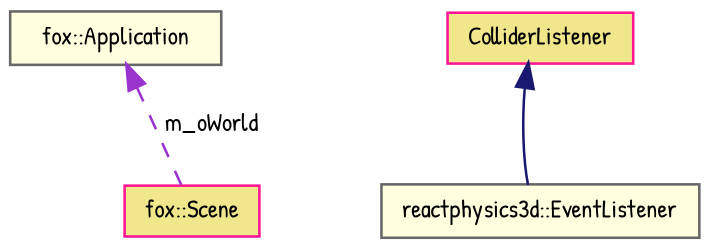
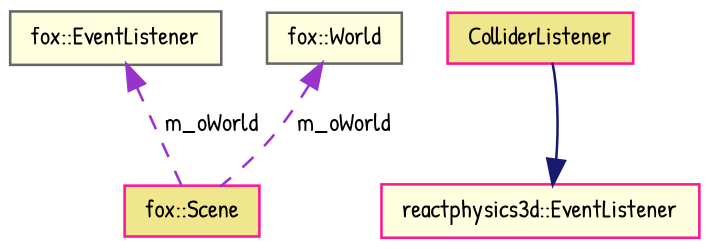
node "fox::Application": label "fox::Application" -> "fox::EventListener"
node "fox::World": added
edge "reactphysics3d::EventListener" -> "ColliderListener": reversed
node "reactphysics3d::EventListener": color gray40 -> deeppink
